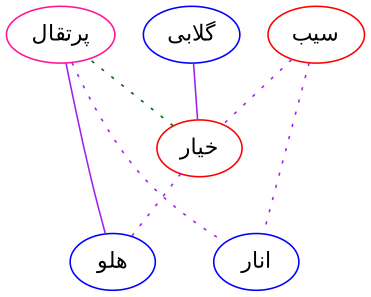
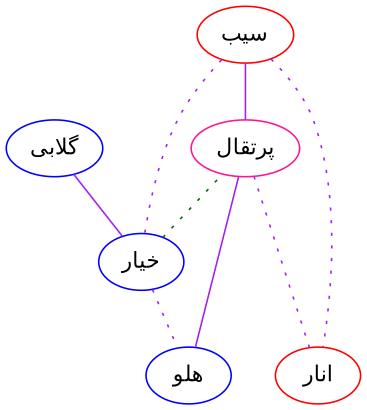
edge "سیب" -- "پرتقال": added
node "خیار": color red -> blue
node "انار": color blue -> red
